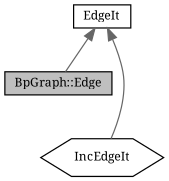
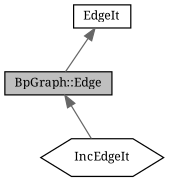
edge "IncEdgeIt" -> "EdgeIt": now "IncEdgeIt" -> "BpGraph::Edge"
